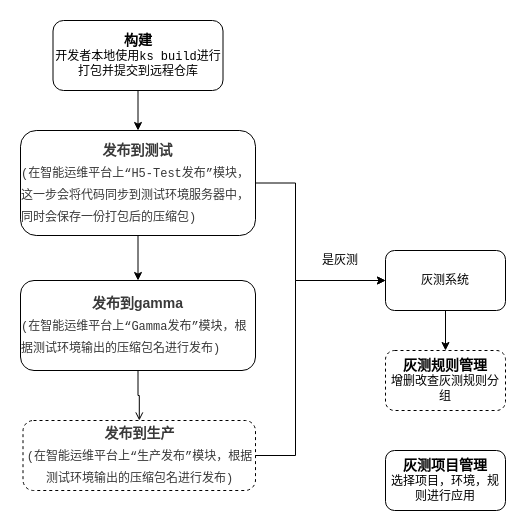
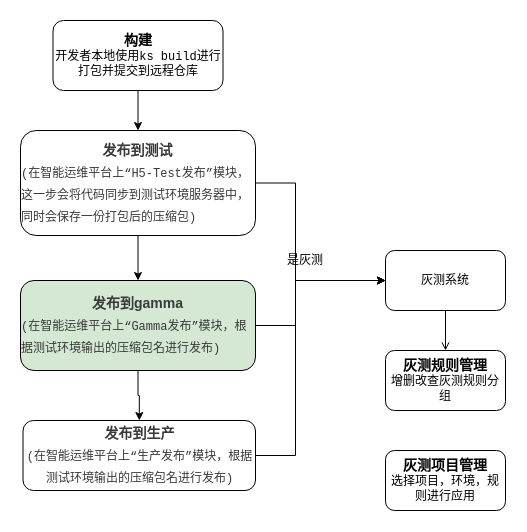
node "是灰测": moved (341, 261) -> (306, 261)
node "发布到gamma (在智能运维平台上“Gamma发布”模块，根据测试环境输出的压缩包名进行发布)": fillcolor #ffffff -> #d5e8d4
edge "发布到gamma (在智能运维平台上“Gamma发布”模块，根据测试环境输出的压缩包名进行发布)" -> "灰测系统": added
edge "灰测系统" -> "灰测规则管理 增删改查灰测规则分组": arrowhead classic -> open
node "灰测规则管理 增删改查灰测规则分组": style dashed -> solid
edge "发布到gamma (在智能运维平台上“Gamma发布”模块，根据测试环境输出的压缩包名进行发布)" -> "发布到生产 (在智能运维平台上“生产发布”模块，根据测试环境输出的压缩包名进行发布)": arrowhead open -> classic
node "发布到生产 (在智能运维平台上“生产发布”模块，根据测试环境输出的压缩包名进行发布)": style dashed -> solid
